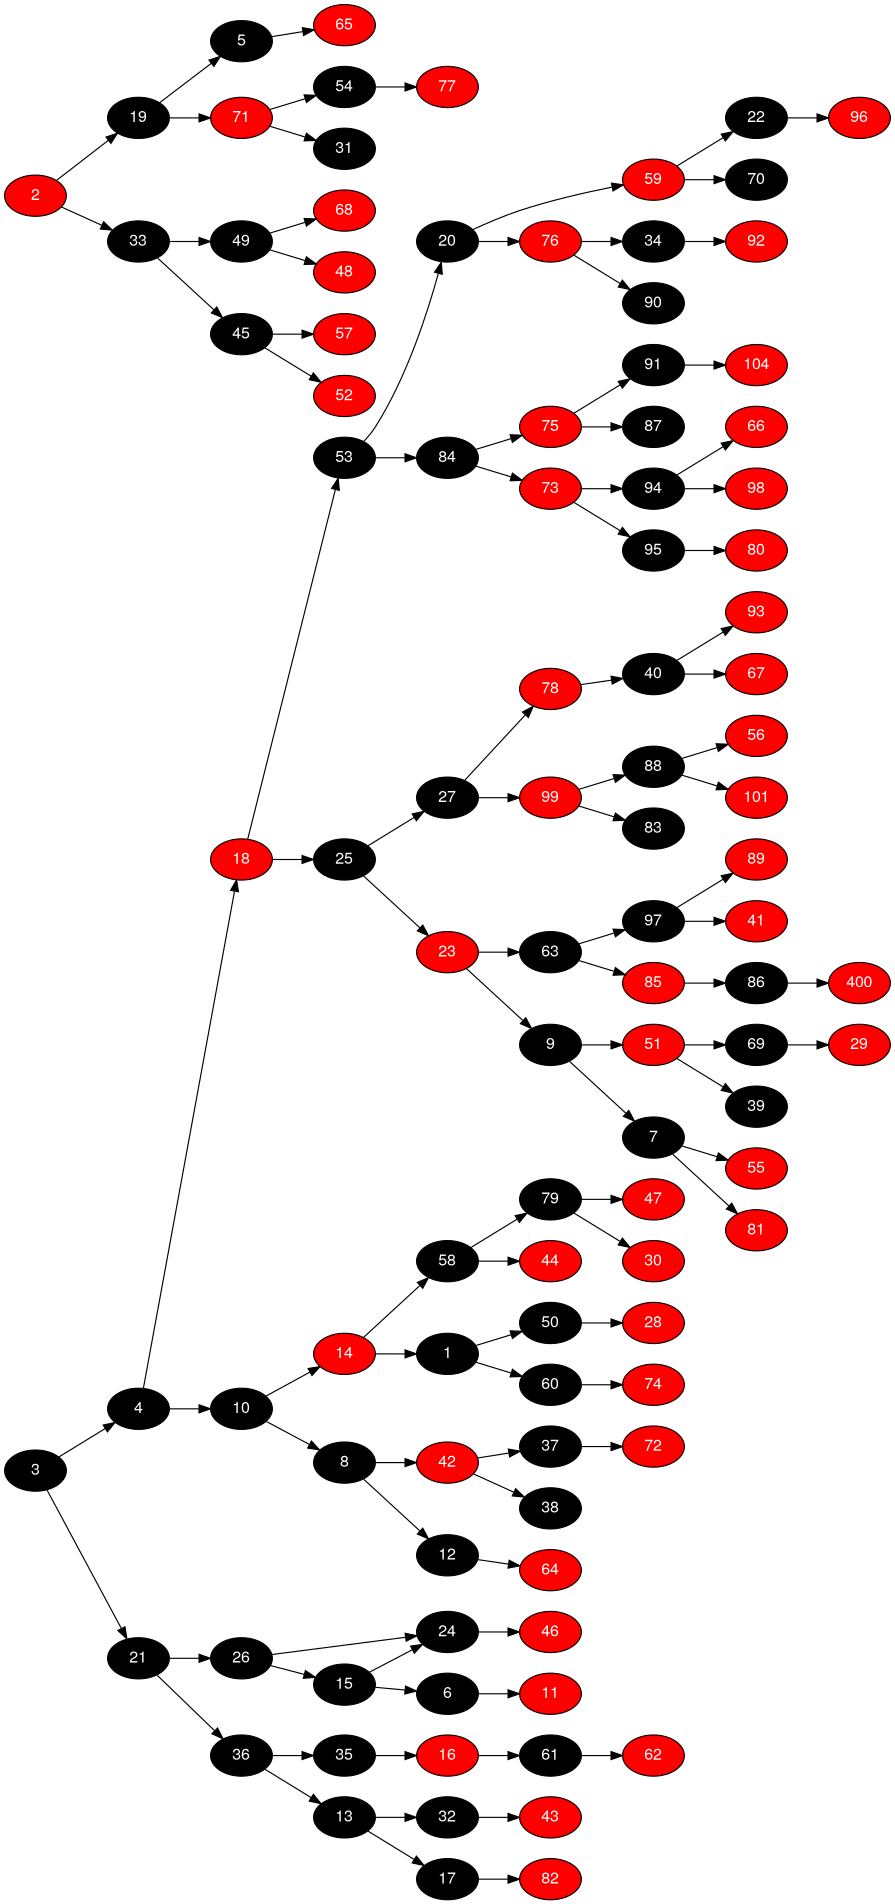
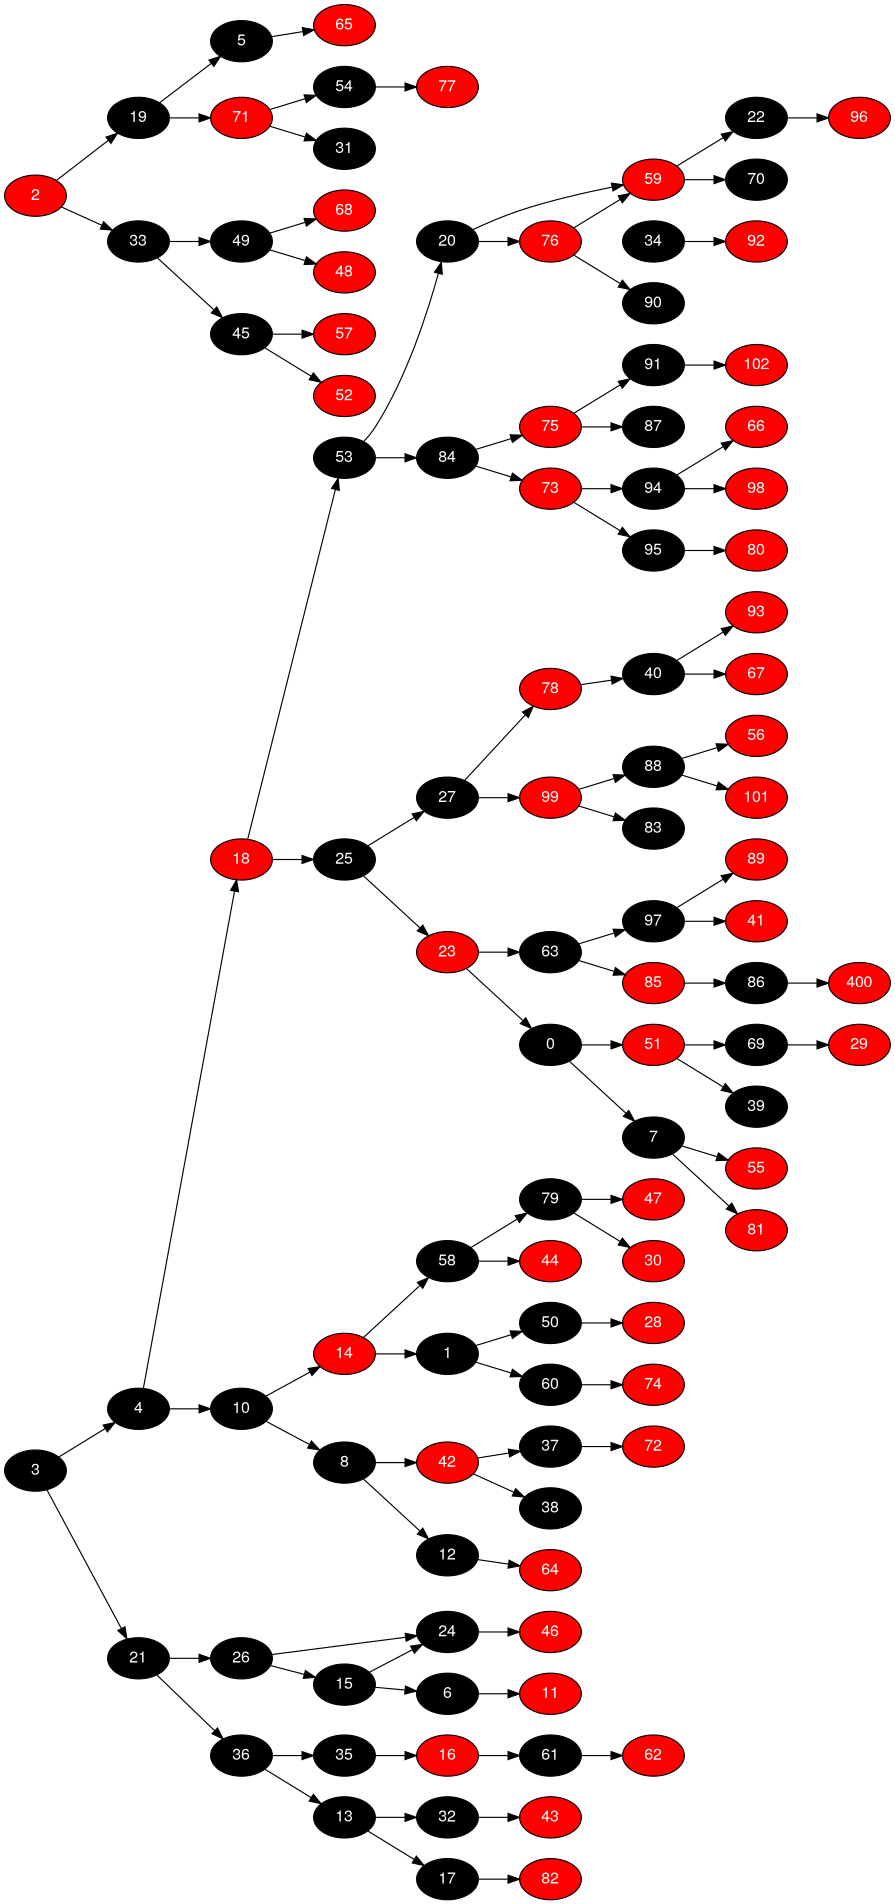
edge "76" -> "34": now "76" -> "59"
node "104": label "104" -> "102"
node "9": label "9" -> "0"
